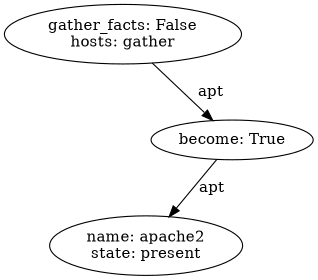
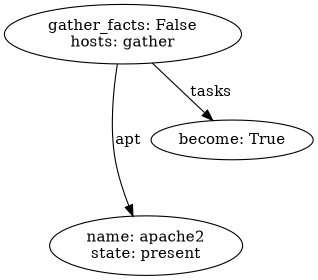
edge "gather_facts: False hosts: gather" -> "become: True": label "apt" -> "tasks"
edge "become: True" -> "name: apache2 state: present": now "gather_facts: False hosts: gather" -> "name: apache2 state: present"
